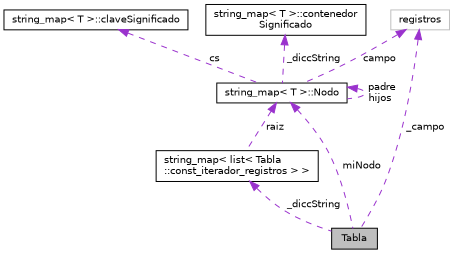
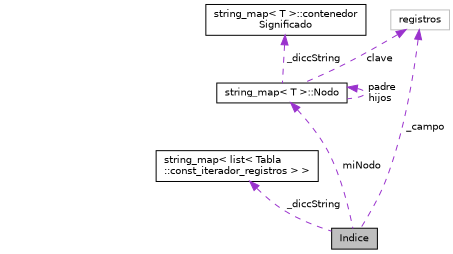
node "string_map< T >::claveSignificado": removed
edge "string_map< T >::Nodo" -> "registros": label " campo" -> " clave"
edge "string_map< list< Tabla ::const_iterador_registros > >" -> "string_map< T >::Nodo": removed, label "raiz"
node "Tabla": label "Tabla" -> "Indice"
